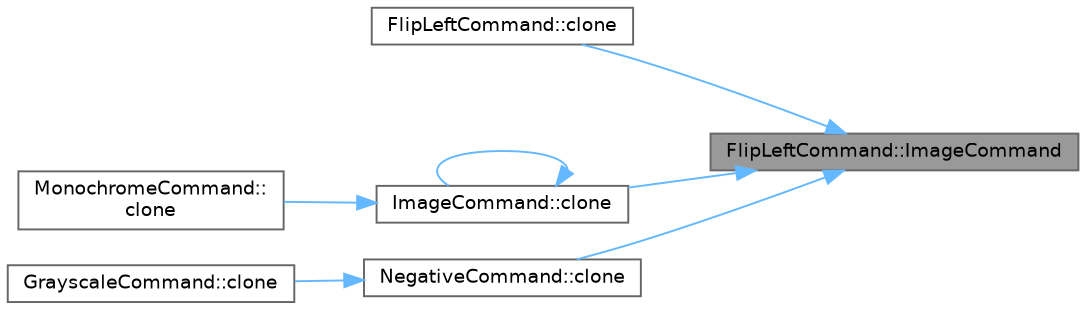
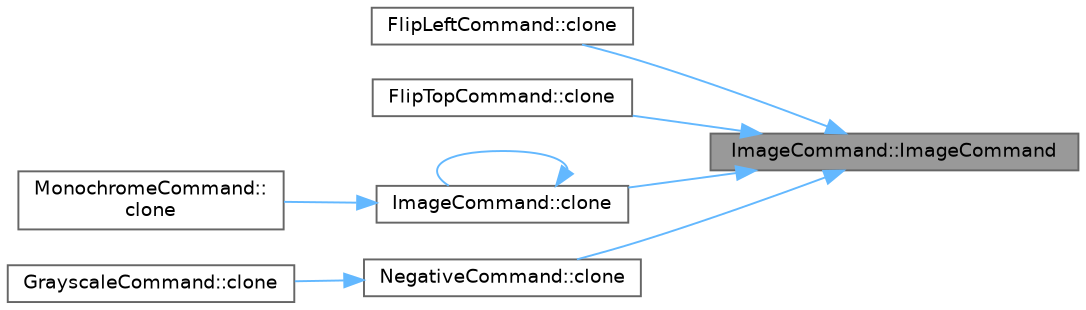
node "FlipTopCommand::clone": added
node "FlipLeftCommand::ImageCommand": label "FlipLeftCommand::ImageCommand" -> "ImageCommand::ImageCommand"
